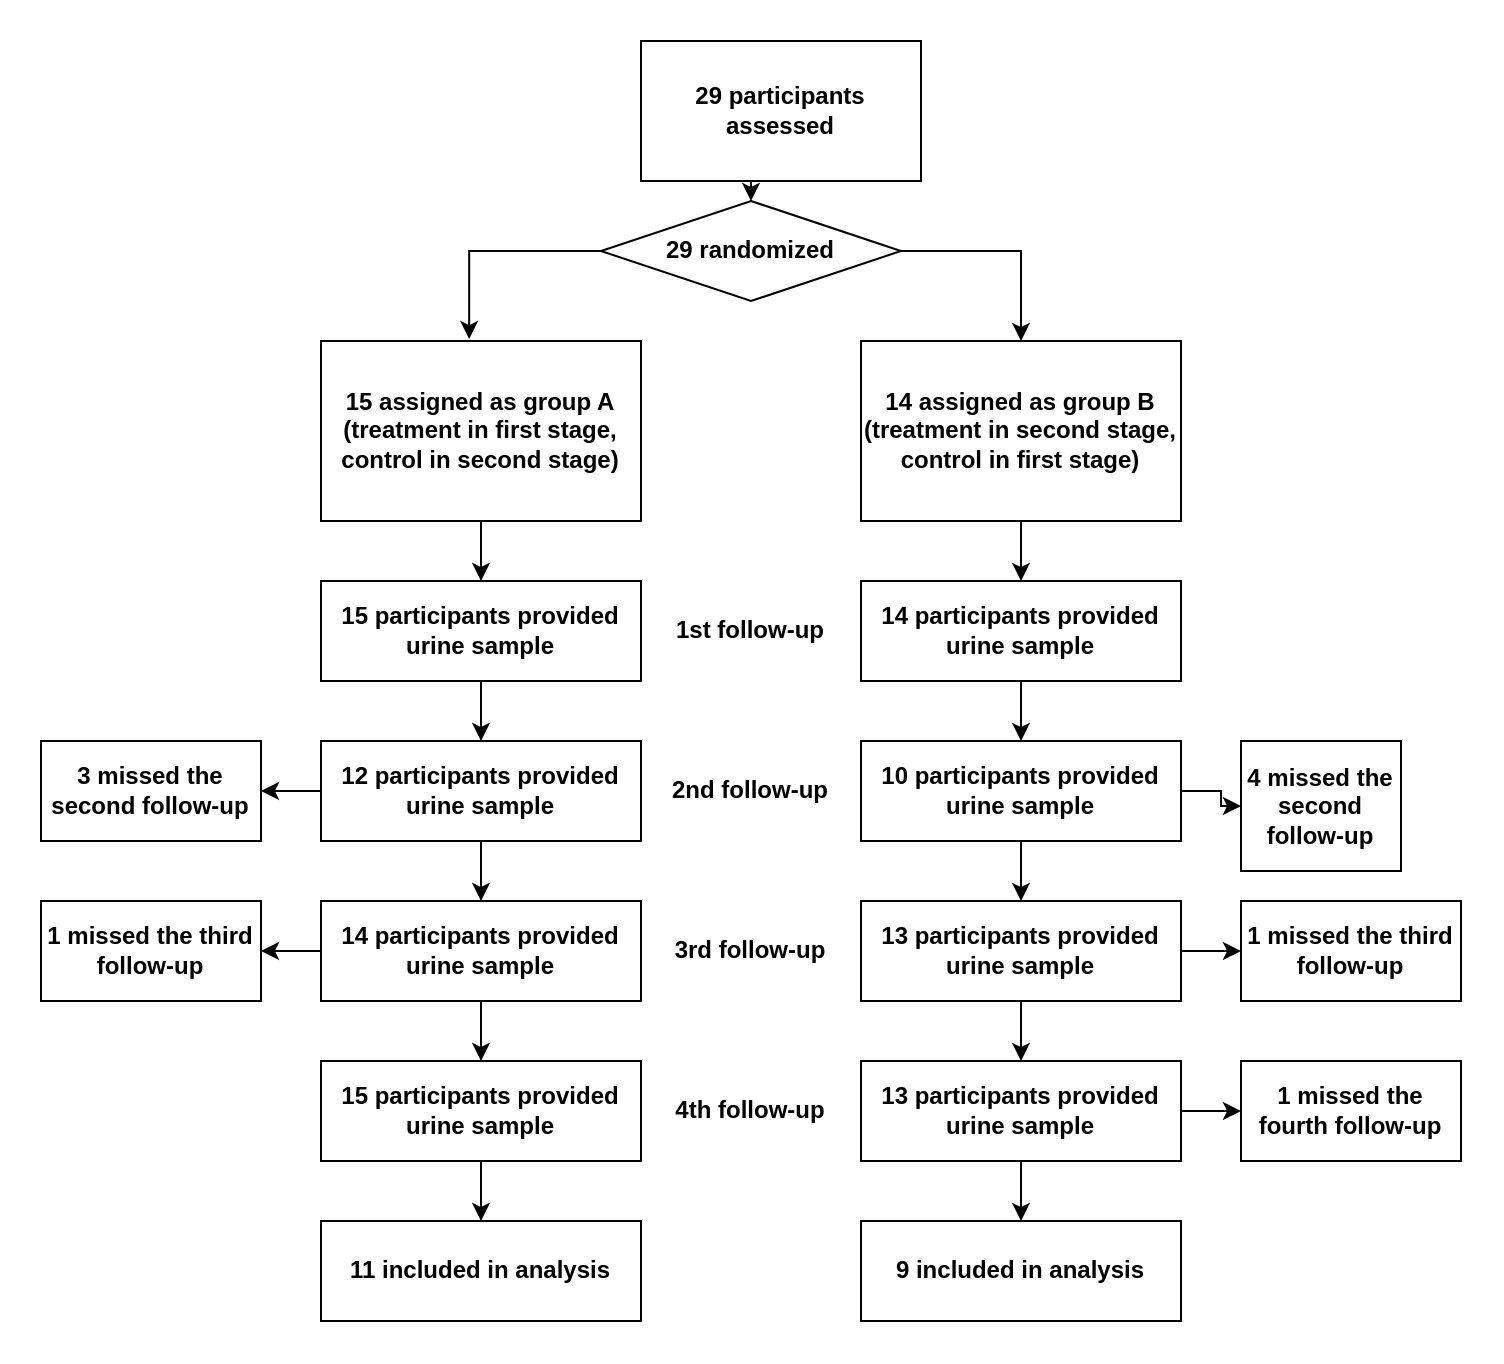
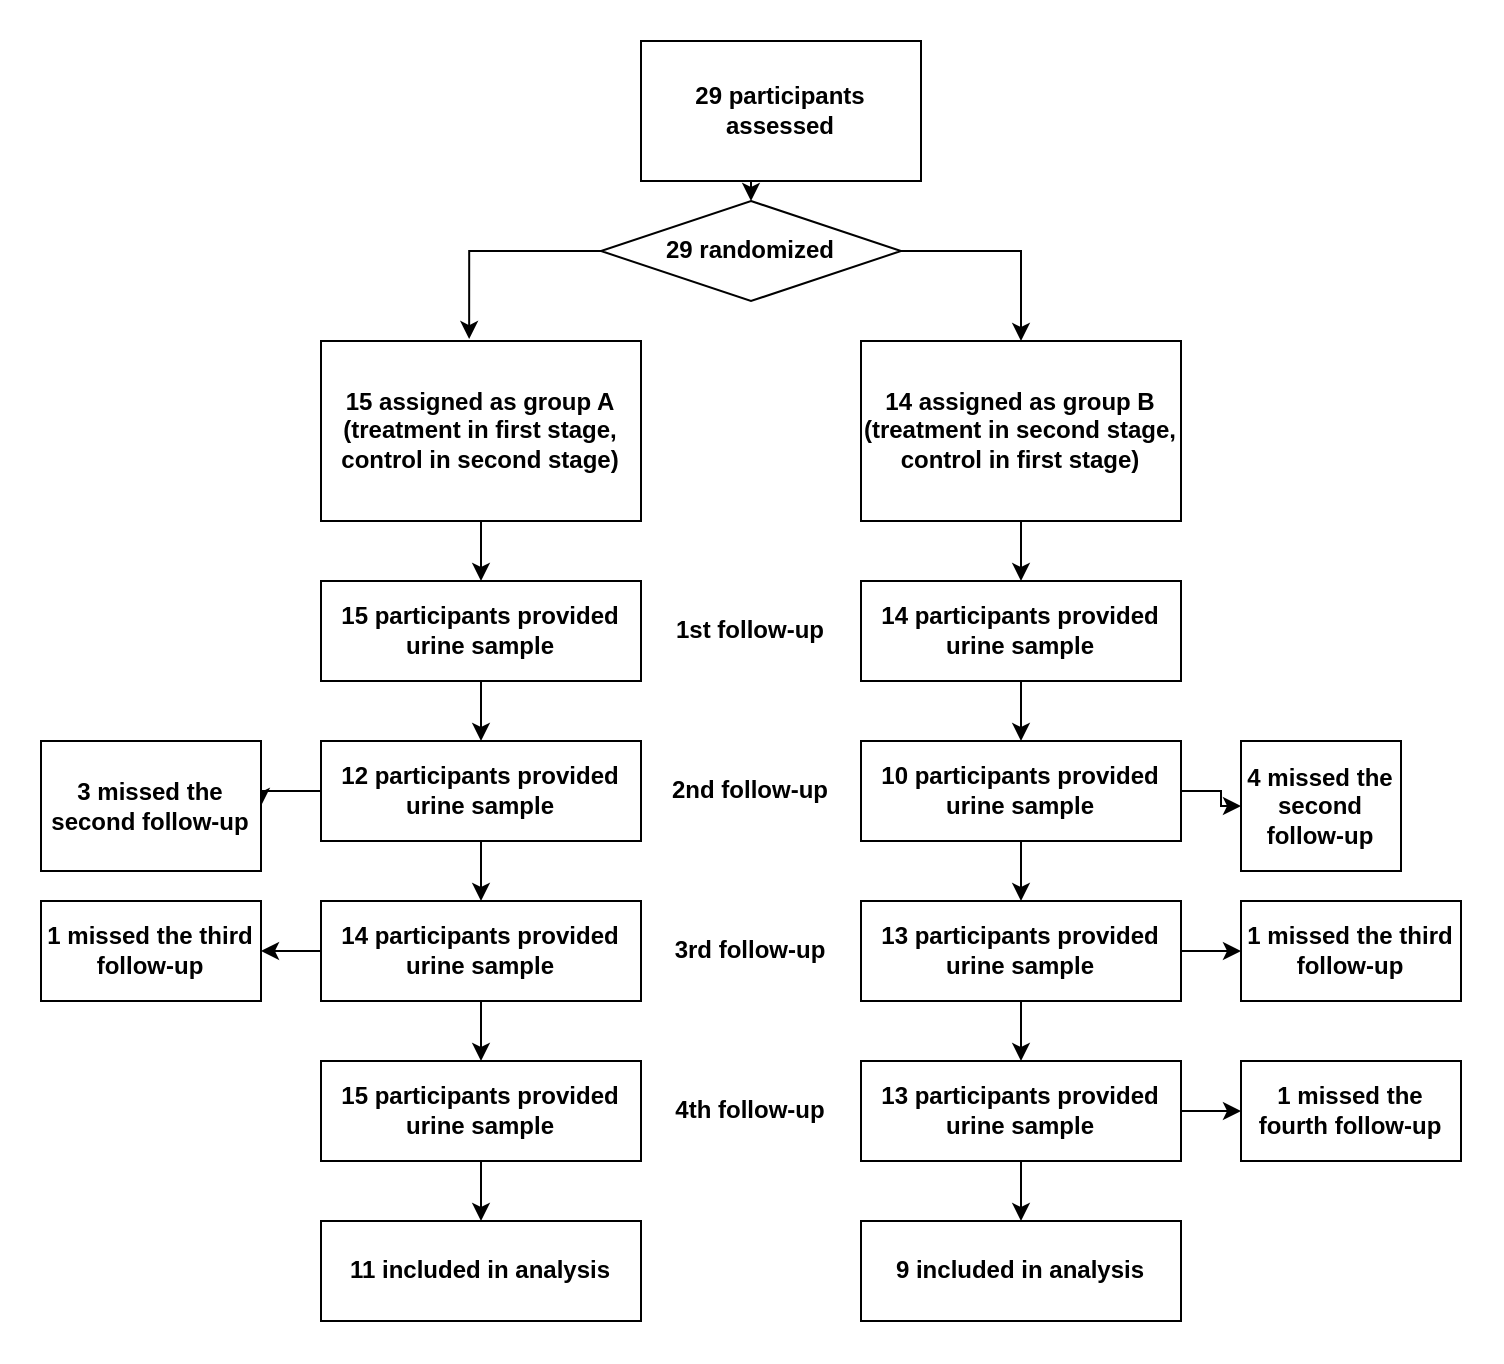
node "3 missed the second follow-up": size 220x100 -> 220x130
